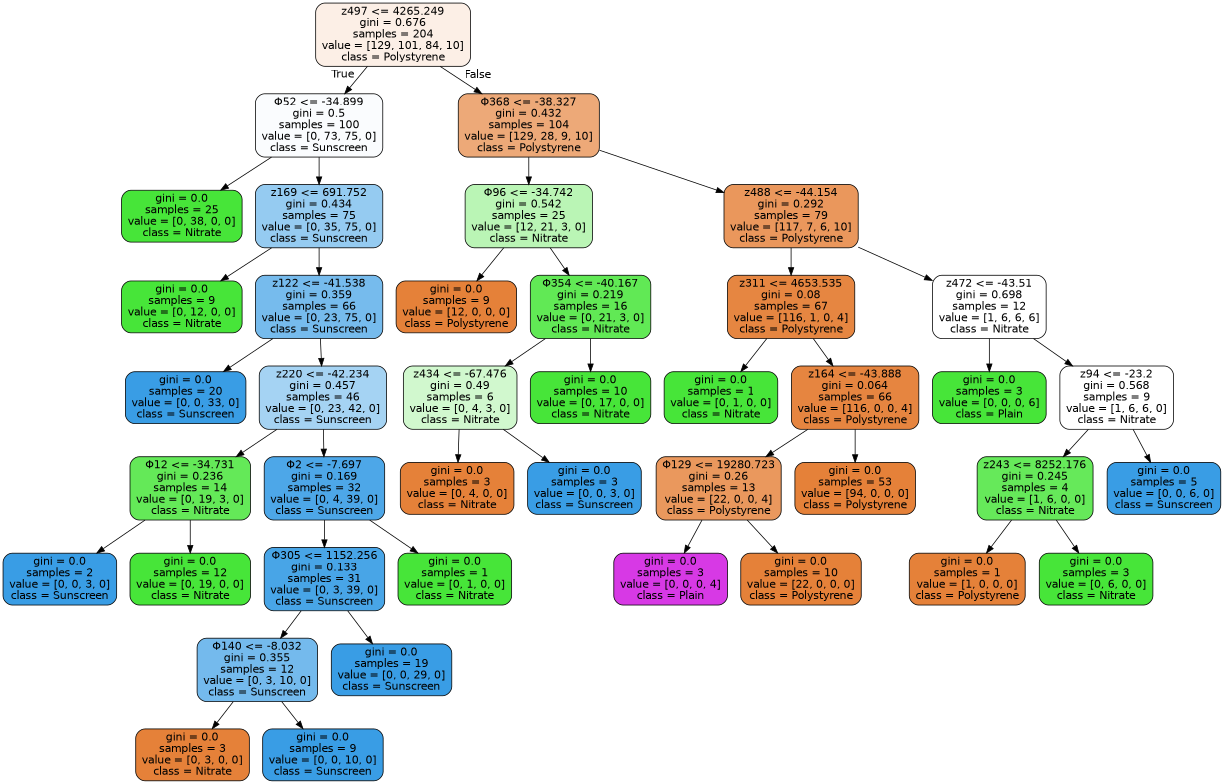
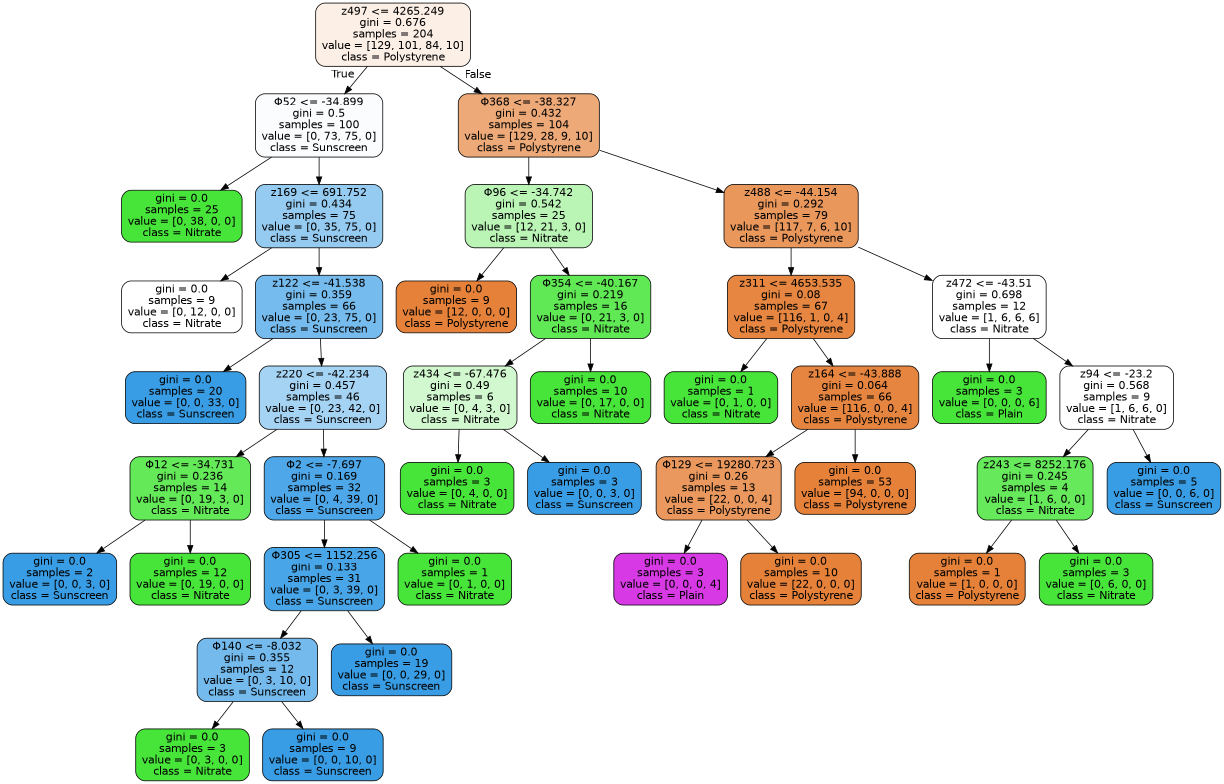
node "gini = 0.0 samples = 9 value = [0, 12, 0, 0] class = Nitrate": fillcolor #47e539 -> #ffffff
node "gini = 0.0 samples = 3 value = [0, 4, 0, 0] class = Nitrate": fillcolor #e58139 -> #47e539
node "gini = 0.0 samples = 3 value = [0, 3, 0, 0] class = Nitrate": fillcolor #e58139 -> #47e539
